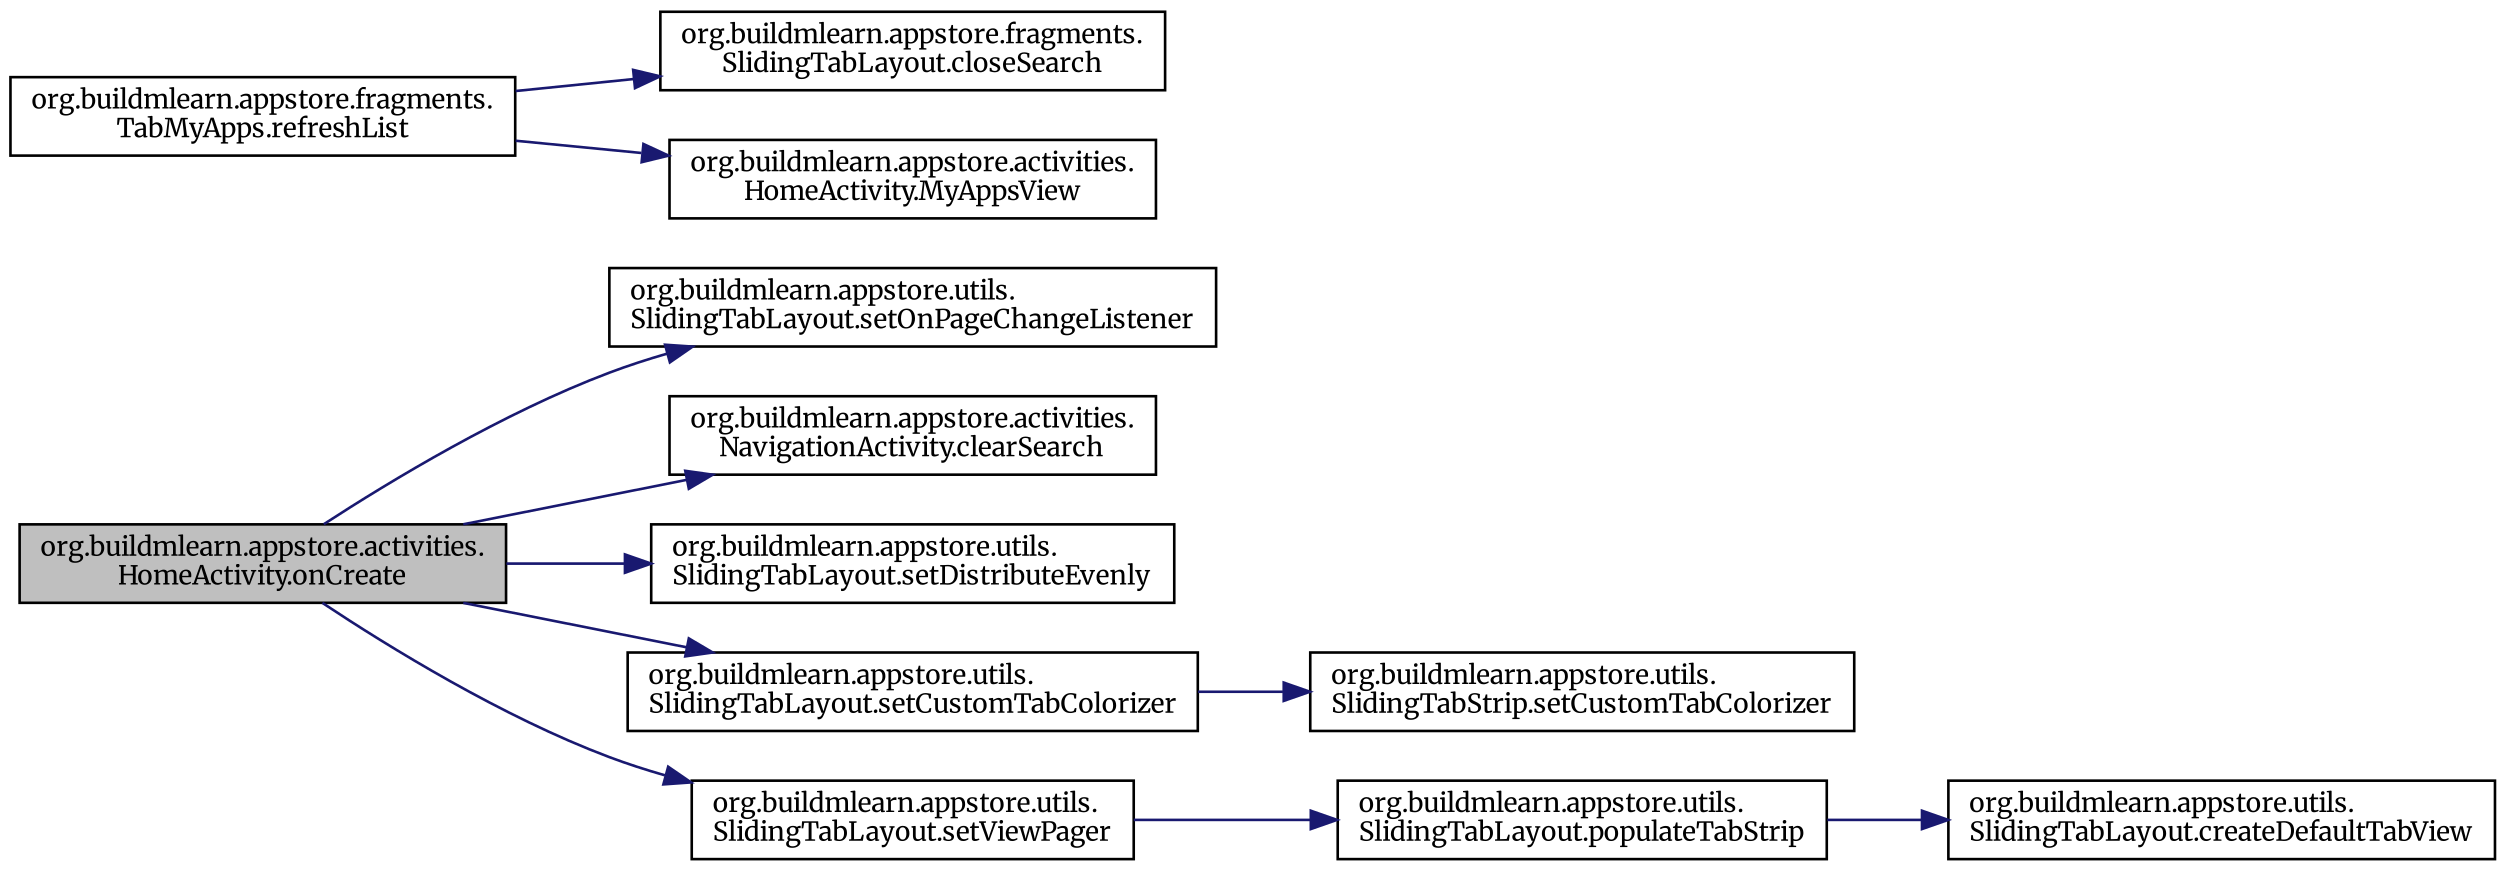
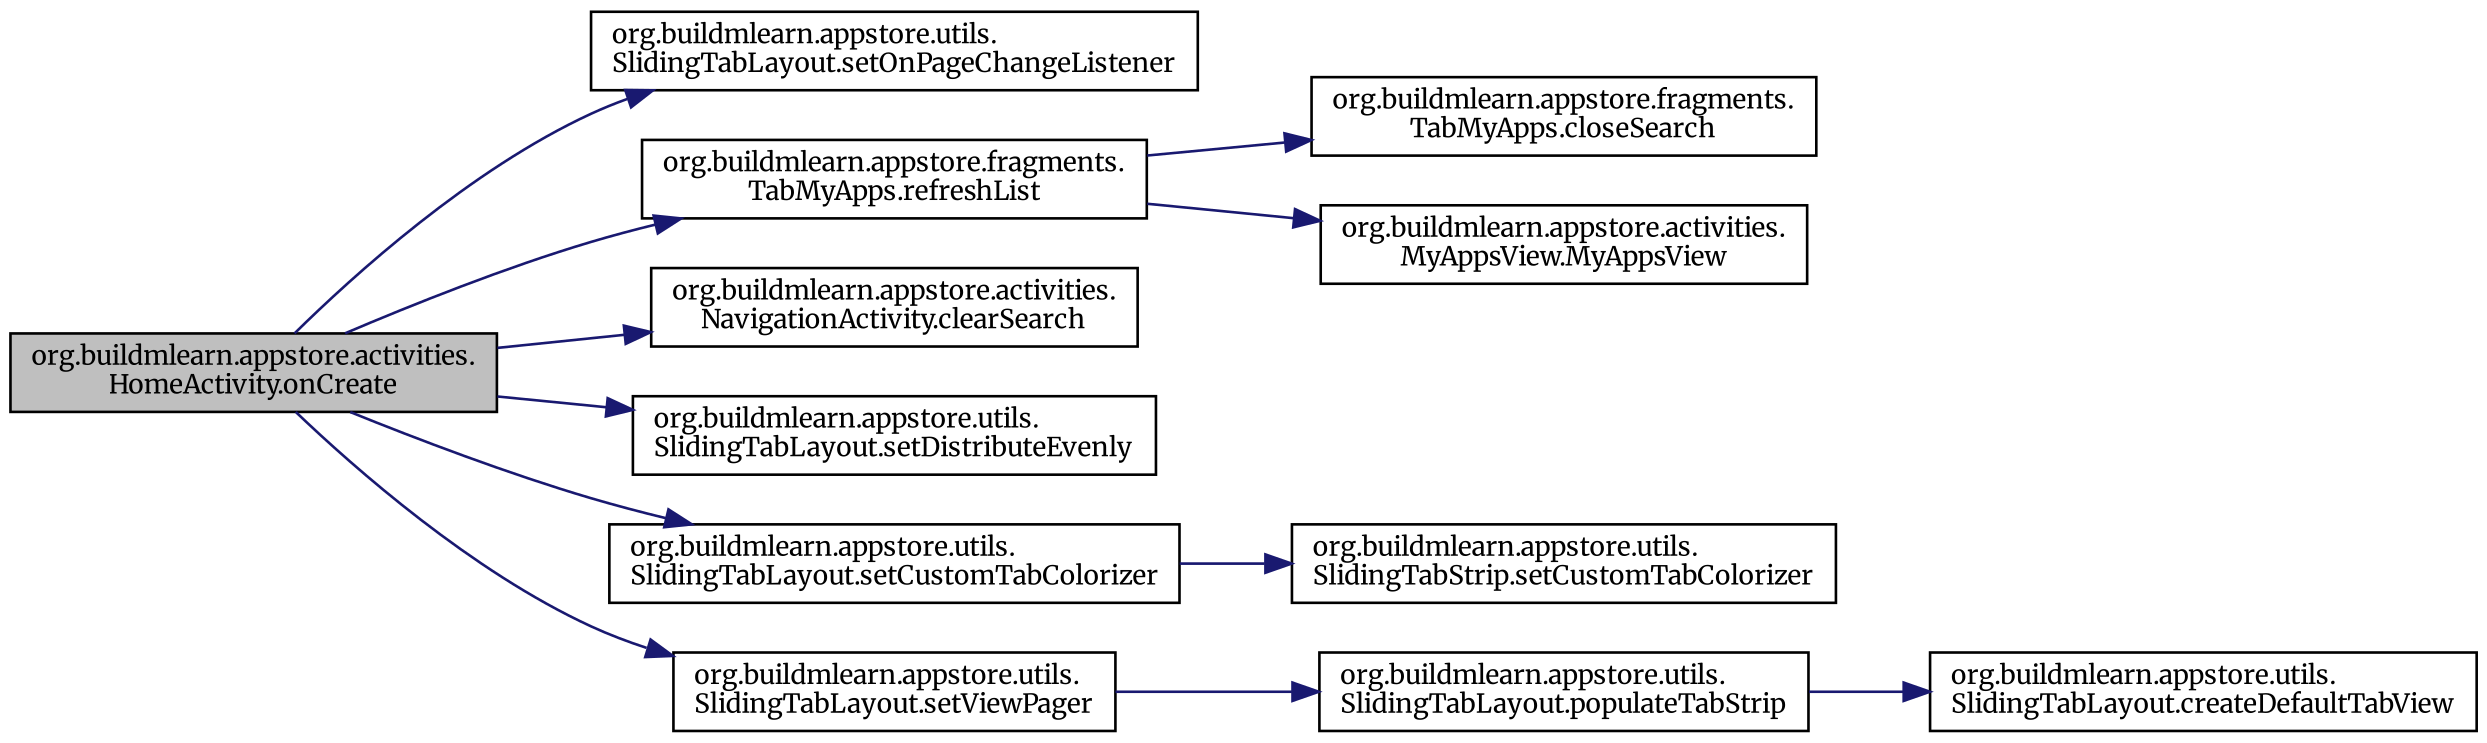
node "org.buildmlearn.appstore.fragments. SlidingTabLayout.closeSearch": label "org.buildmlearn.appstore.fragments. SlidingTabLayout.closeSearch" -> "org.buildmlearn.appstore.fragments. TabMyApps.closeSearch"
node "org.buildmlearn.appstore.activities. HomeActivity.MyAppsView": label "org.buildmlearn.appstore.activities. HomeActivity.MyAppsView" -> "org.buildmlearn.appstore.activities. MyAppsView.MyAppsView"
edge "org.buildmlearn.appstore.activities. HomeActivity.onCreate" -> "org.buildmlearn.appstore.fragments. TabMyApps.refreshList": added
